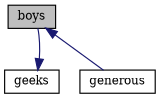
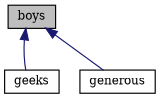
edge "boys" -> "geeks": reversed
